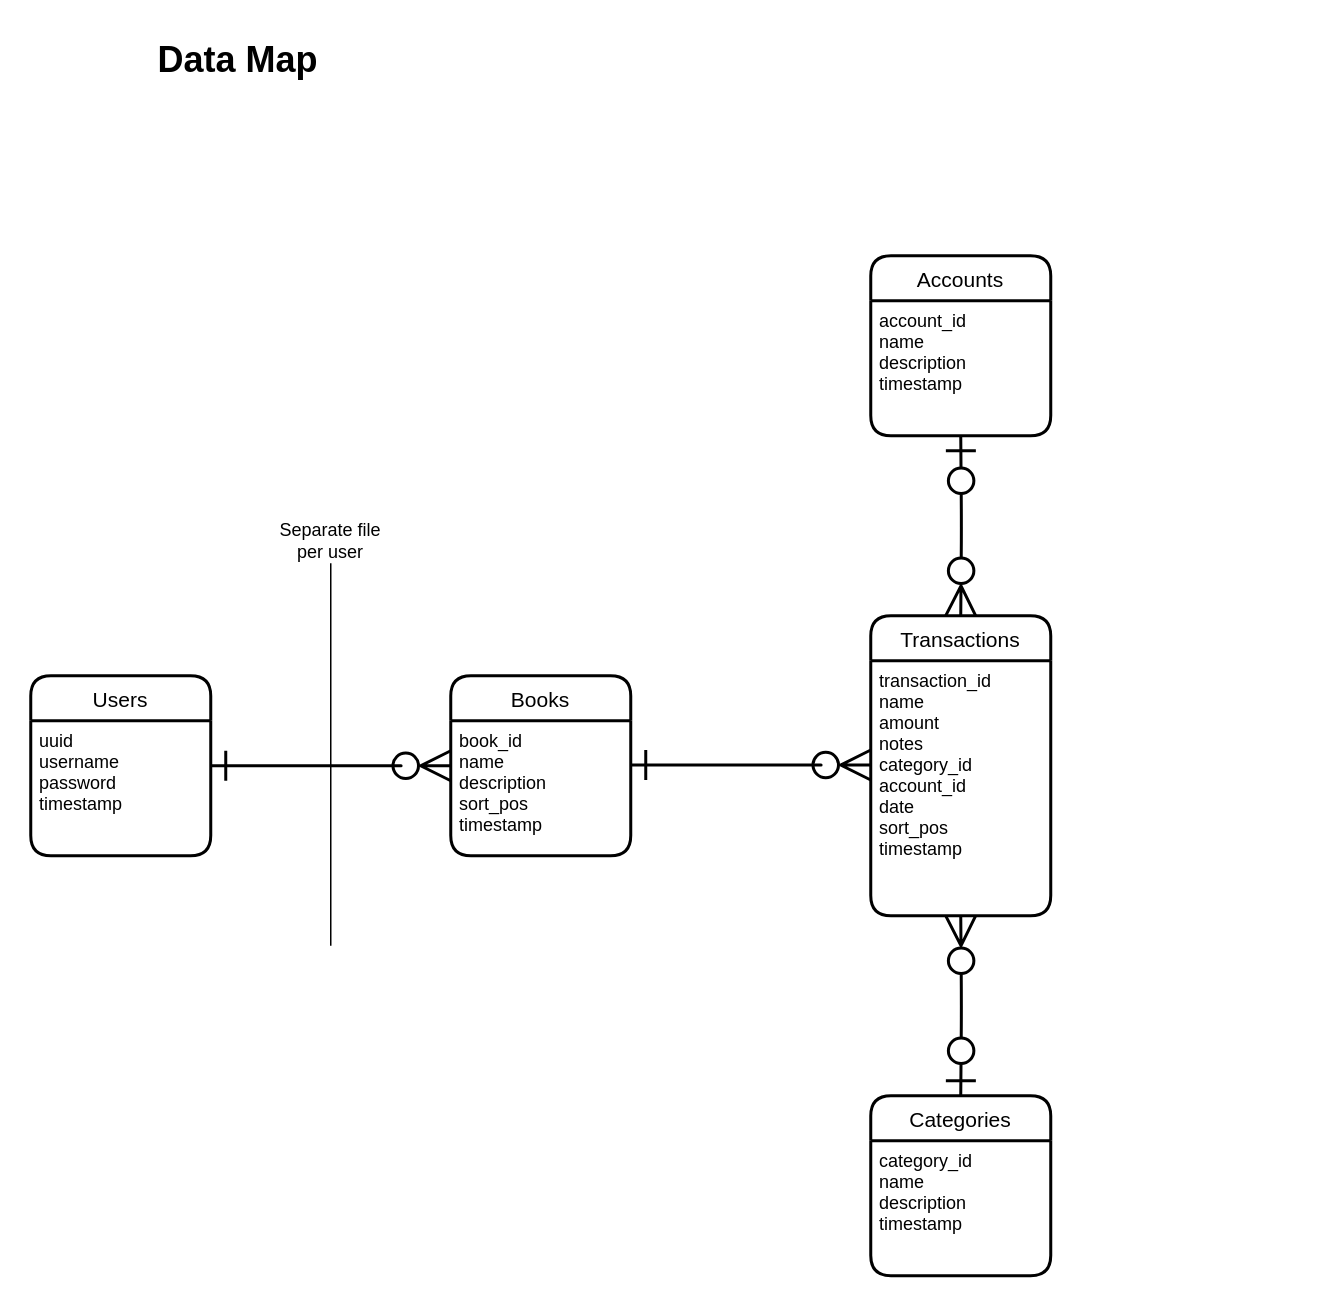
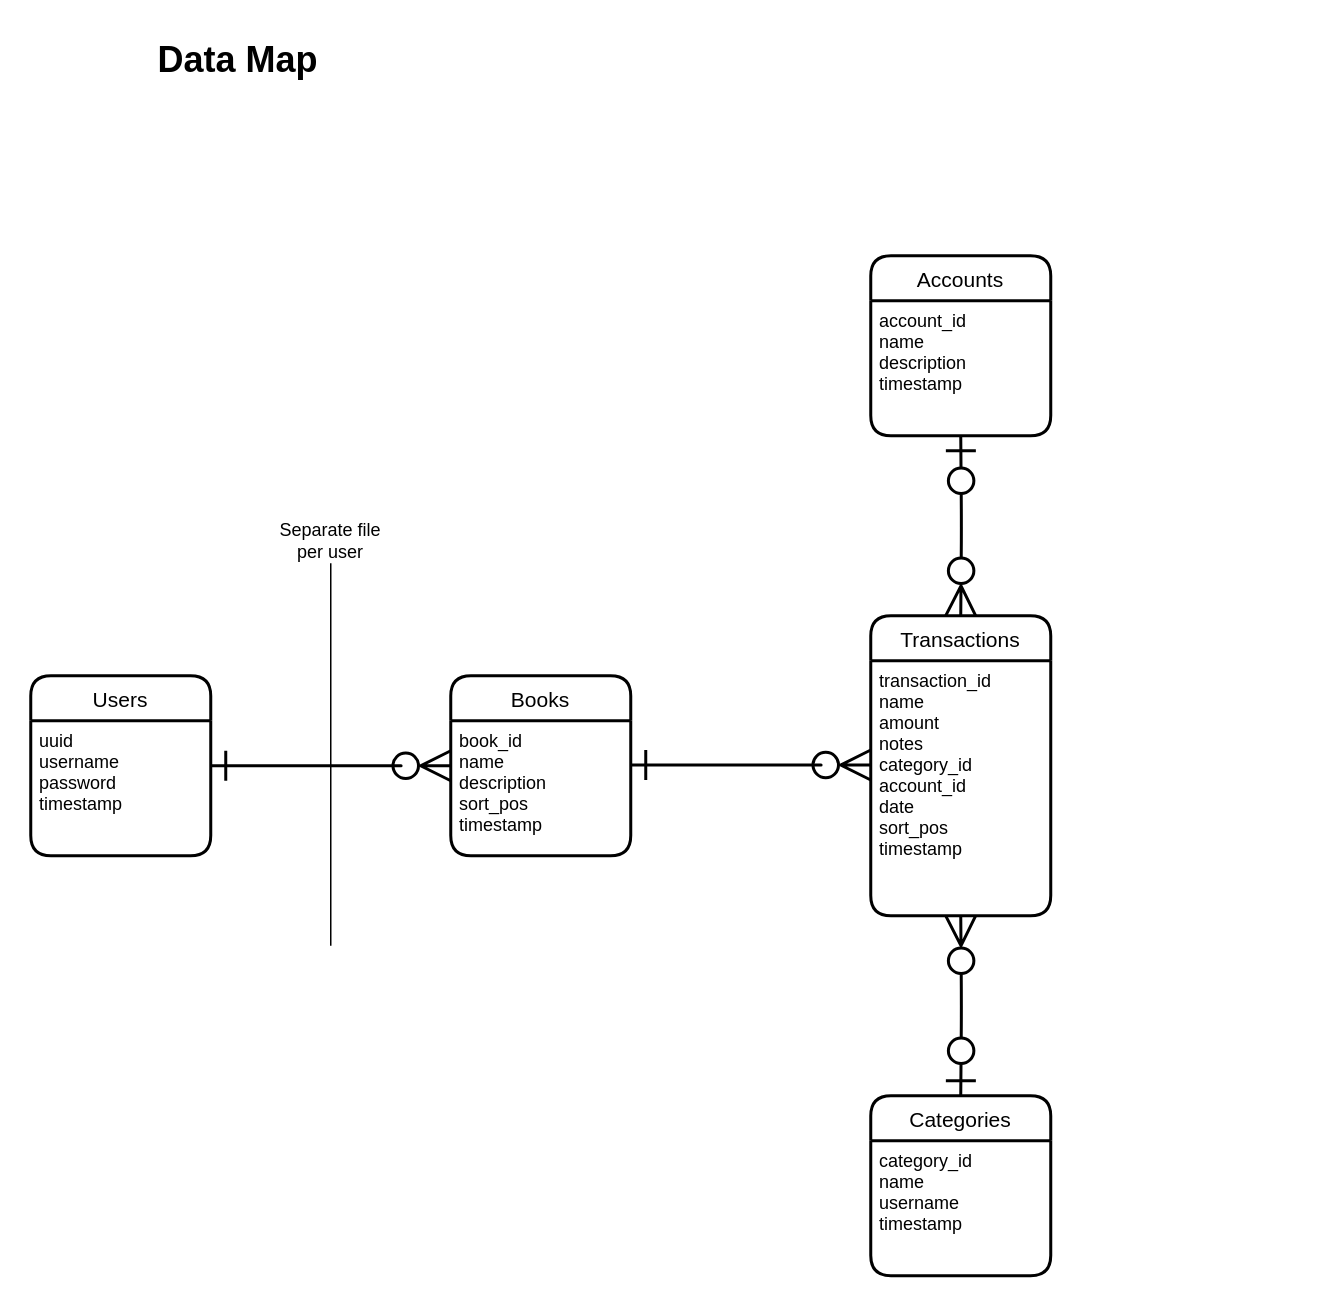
node "category_id name description timestamp": label "category_id name description timestamp" -> "category_id name username timestamp"
